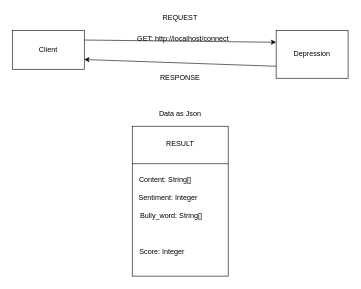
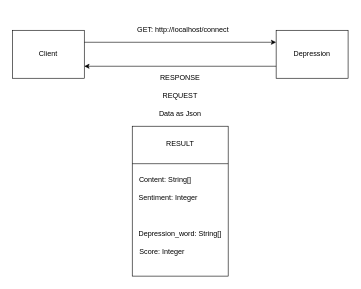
node "REQUEST": moved (180, 18) -> (180, 96)
node "GET: http://localhost/connect": moved (183, 39) -> (183, 30)
node "Client": size 72x39 -> 72x48
node "Bully_word: String[]": removed
node "Depression_word: String[]": added
